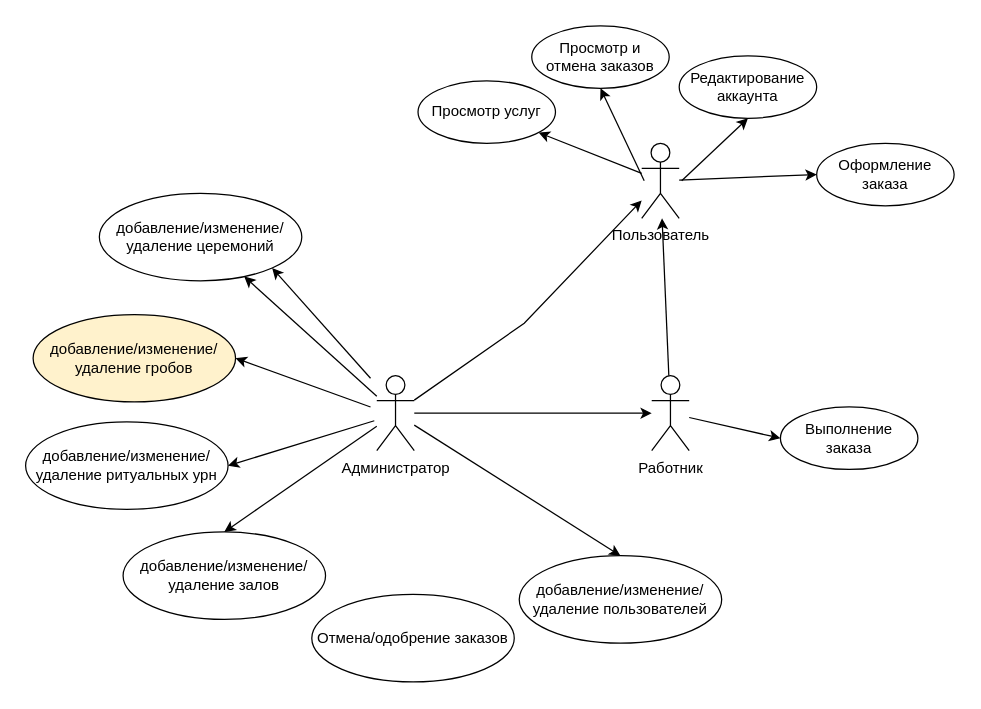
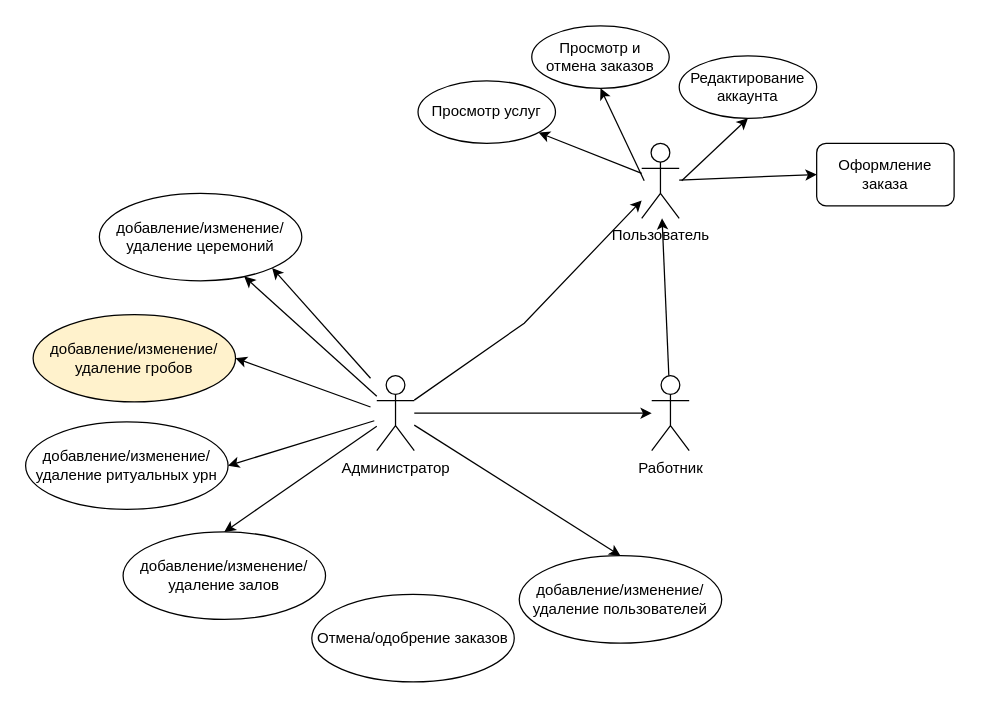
node "Оформление заказа": shape ellipse -> rounded rectangle
edge "Работник" -> "Выполнение заказа": removed
node "Выполнение заказа": removed
